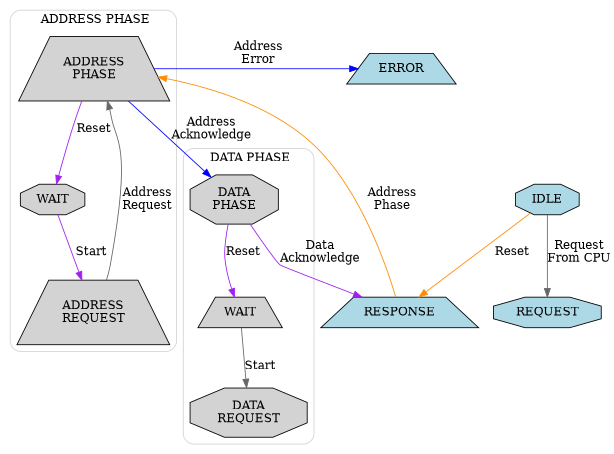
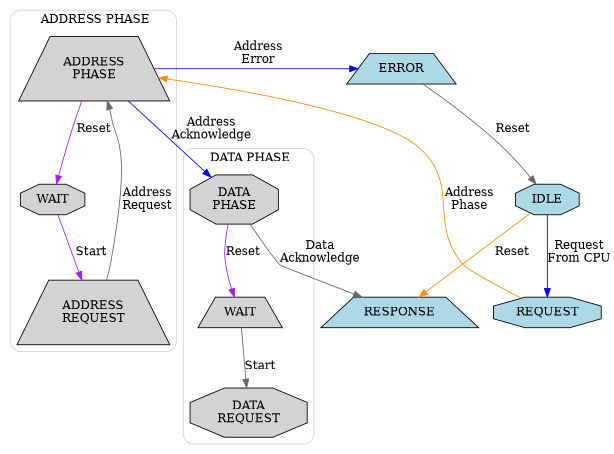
edge "ERROR" -> "IDLE": added, label "Reset"
edge "RESPONSE" -> "ADDRESS PHASE": now "REQUEST" -> "ADDRESS PHASE"
edge "IDLE" -> "REQUEST": color gray40 -> blue
edge "DATA PHASE" -> "RESPONSE": color purple -> gray40
